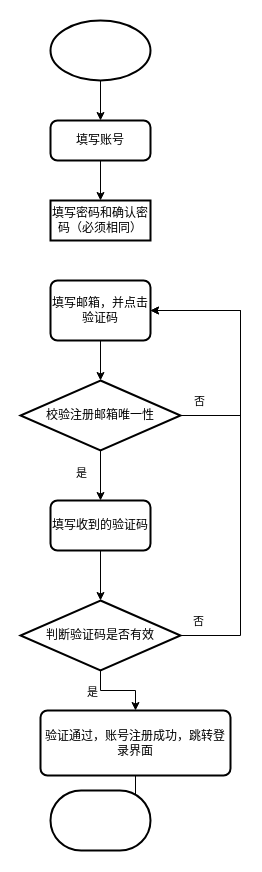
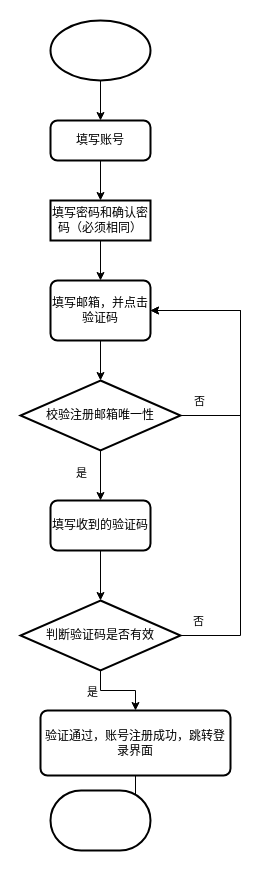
edge "填写密码和确认密码（必须相同）" -> "填写邮箱，并点击验证码": added
